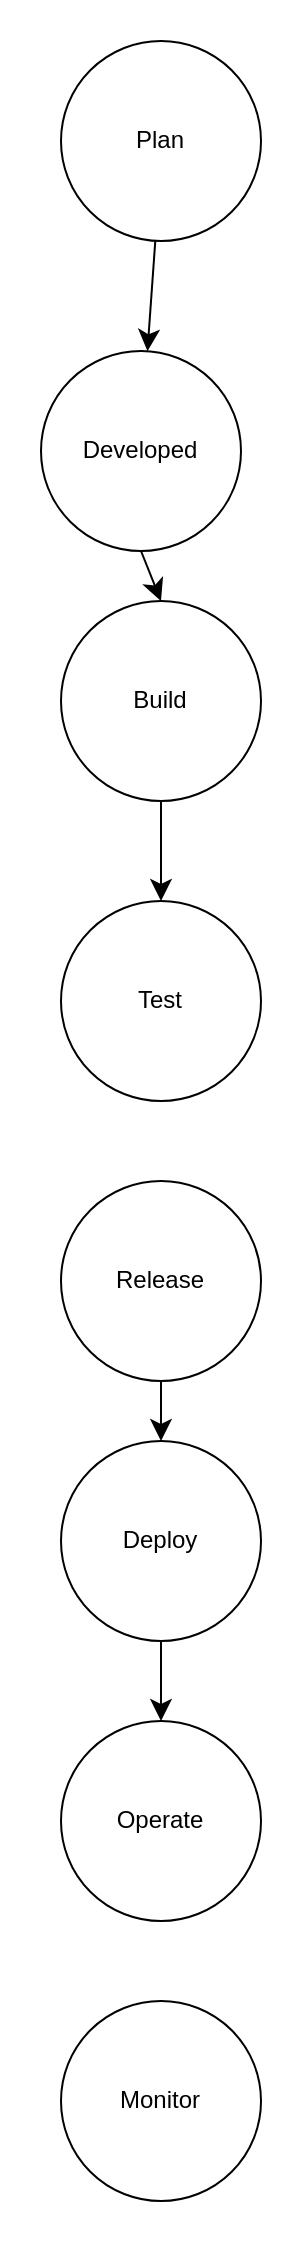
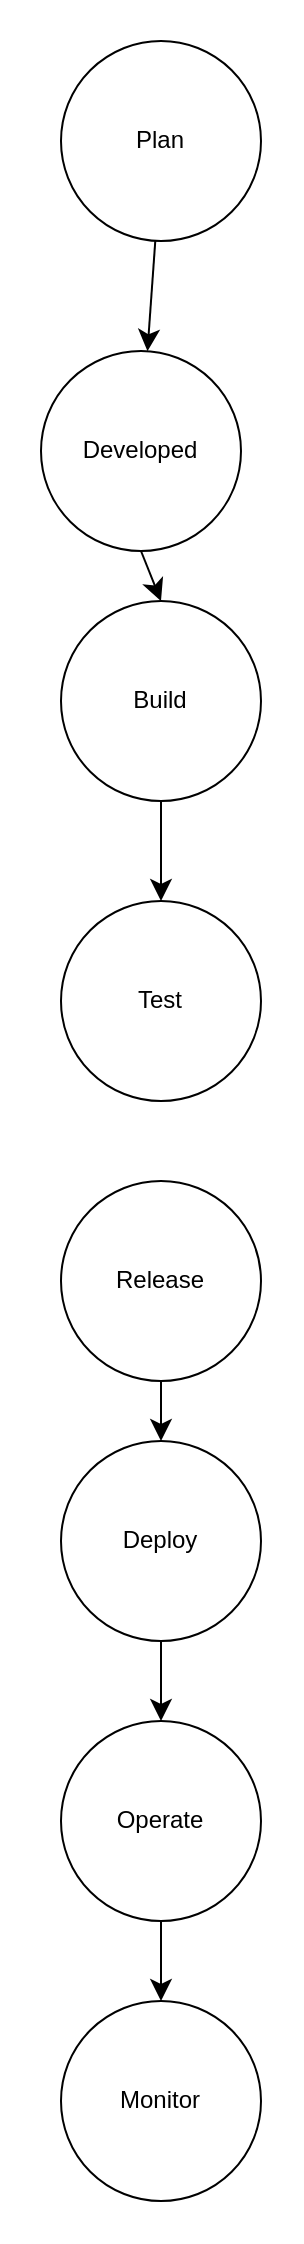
edge "Operate" -> "Monitor": added
